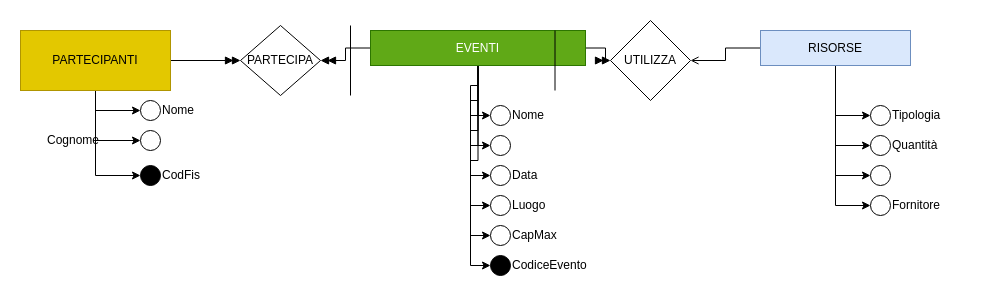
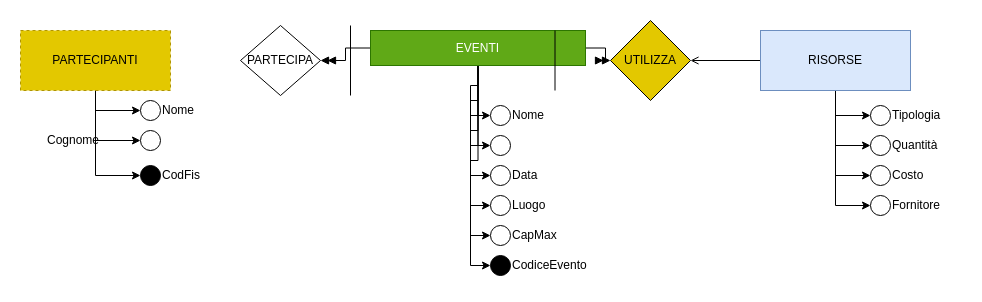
node "RISORSE": size 150x35 -> 150x60
node "PARTECIPANTI": style solid -> dashed
edge "PARTECIPANTI" -> "PARTECIPA": removed
node "UTILIZZA": fillcolor #ffffff -> #e3c800
node "Costo": added
